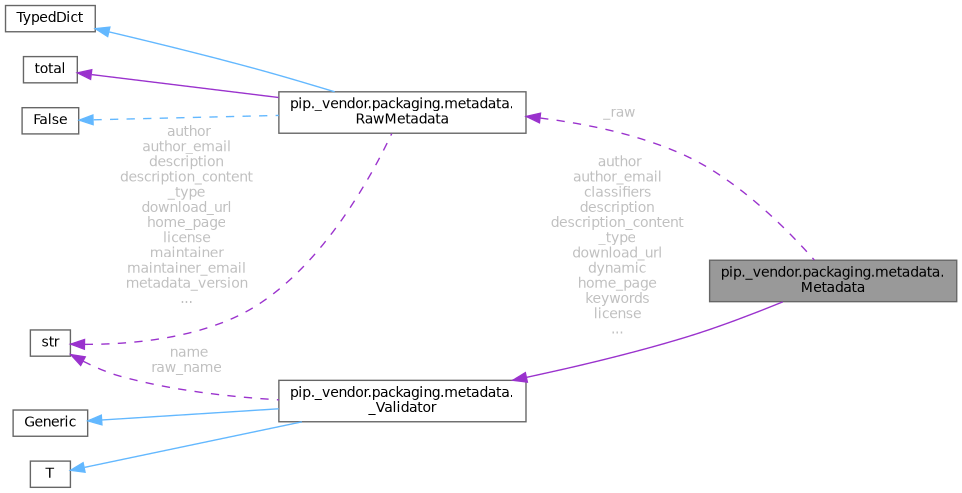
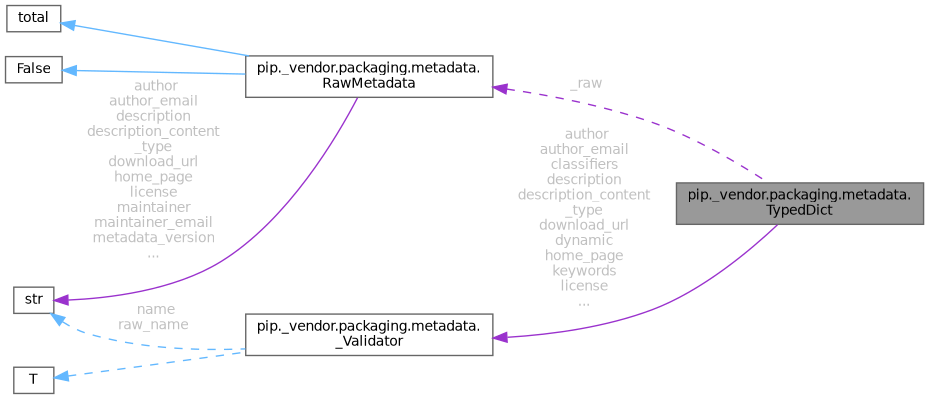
node "TypedDict": removed
edge "pip._vendor.packaging.metadata. RawMetadata" -> "total": color darkorchid3 -> steelblue1
edge "pip._vendor.packaging.metadata. RawMetadata" -> "False": style dashed -> solid
node "pip._vendor.packaging.metadata. Metadata": label "pip._vendor.packaging.metadata. Metadata" -> "pip._vendor.packaging.metadata. TypedDict"
edge "pip._vendor.packaging.metadata. RawMetadata" -> "str": style dashed -> solid
edge "pip._vendor.packaging.metadata. _Validator" -> "str": color darkorchid3 -> steelblue1
node "Generic": removed
edge "pip._vendor.packaging.metadata. _Validator" -> "T": style solid -> dashed
